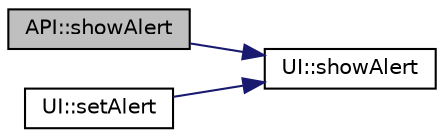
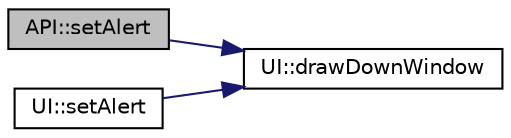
node "API::showAlert": label "API::showAlert" -> "API::setAlert"
node "UI::showAlert": label "UI::showAlert" -> "UI::drawDownWindow"
